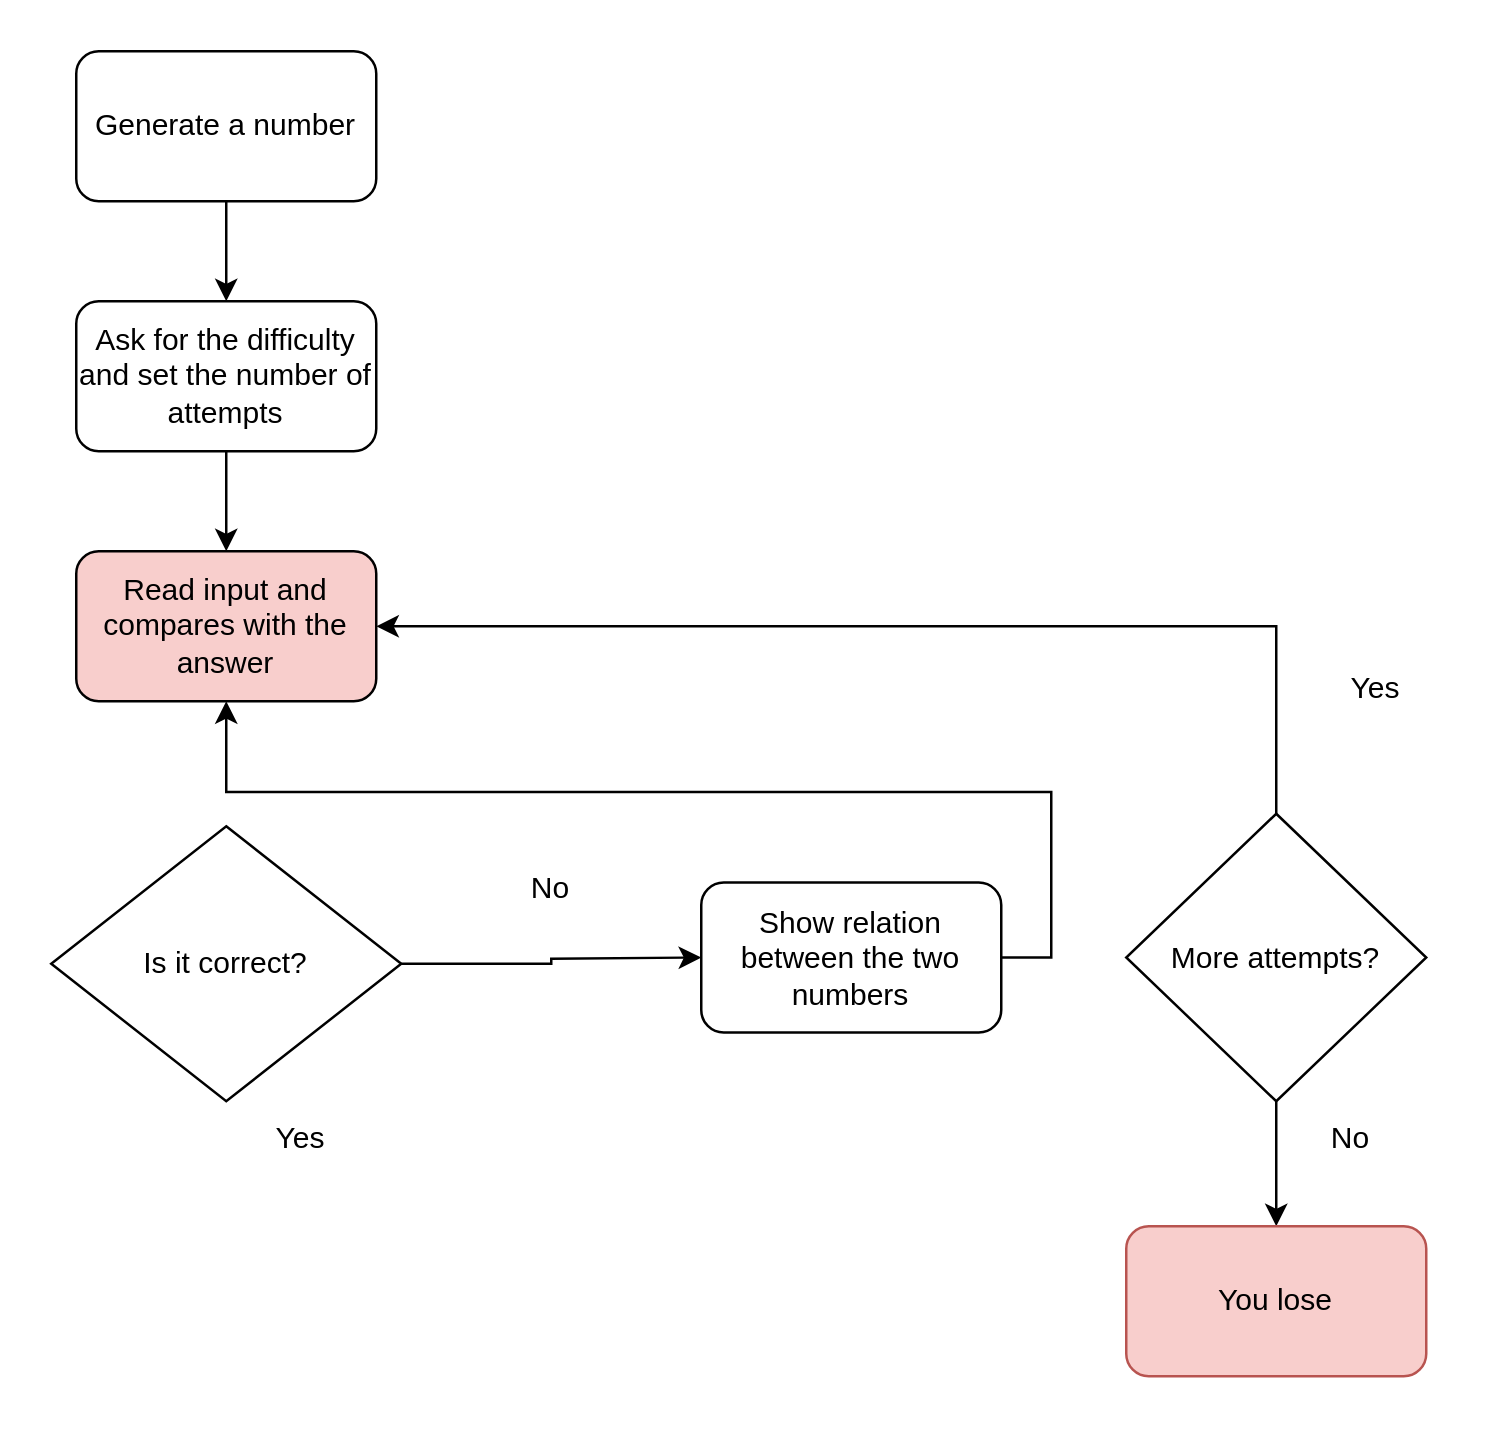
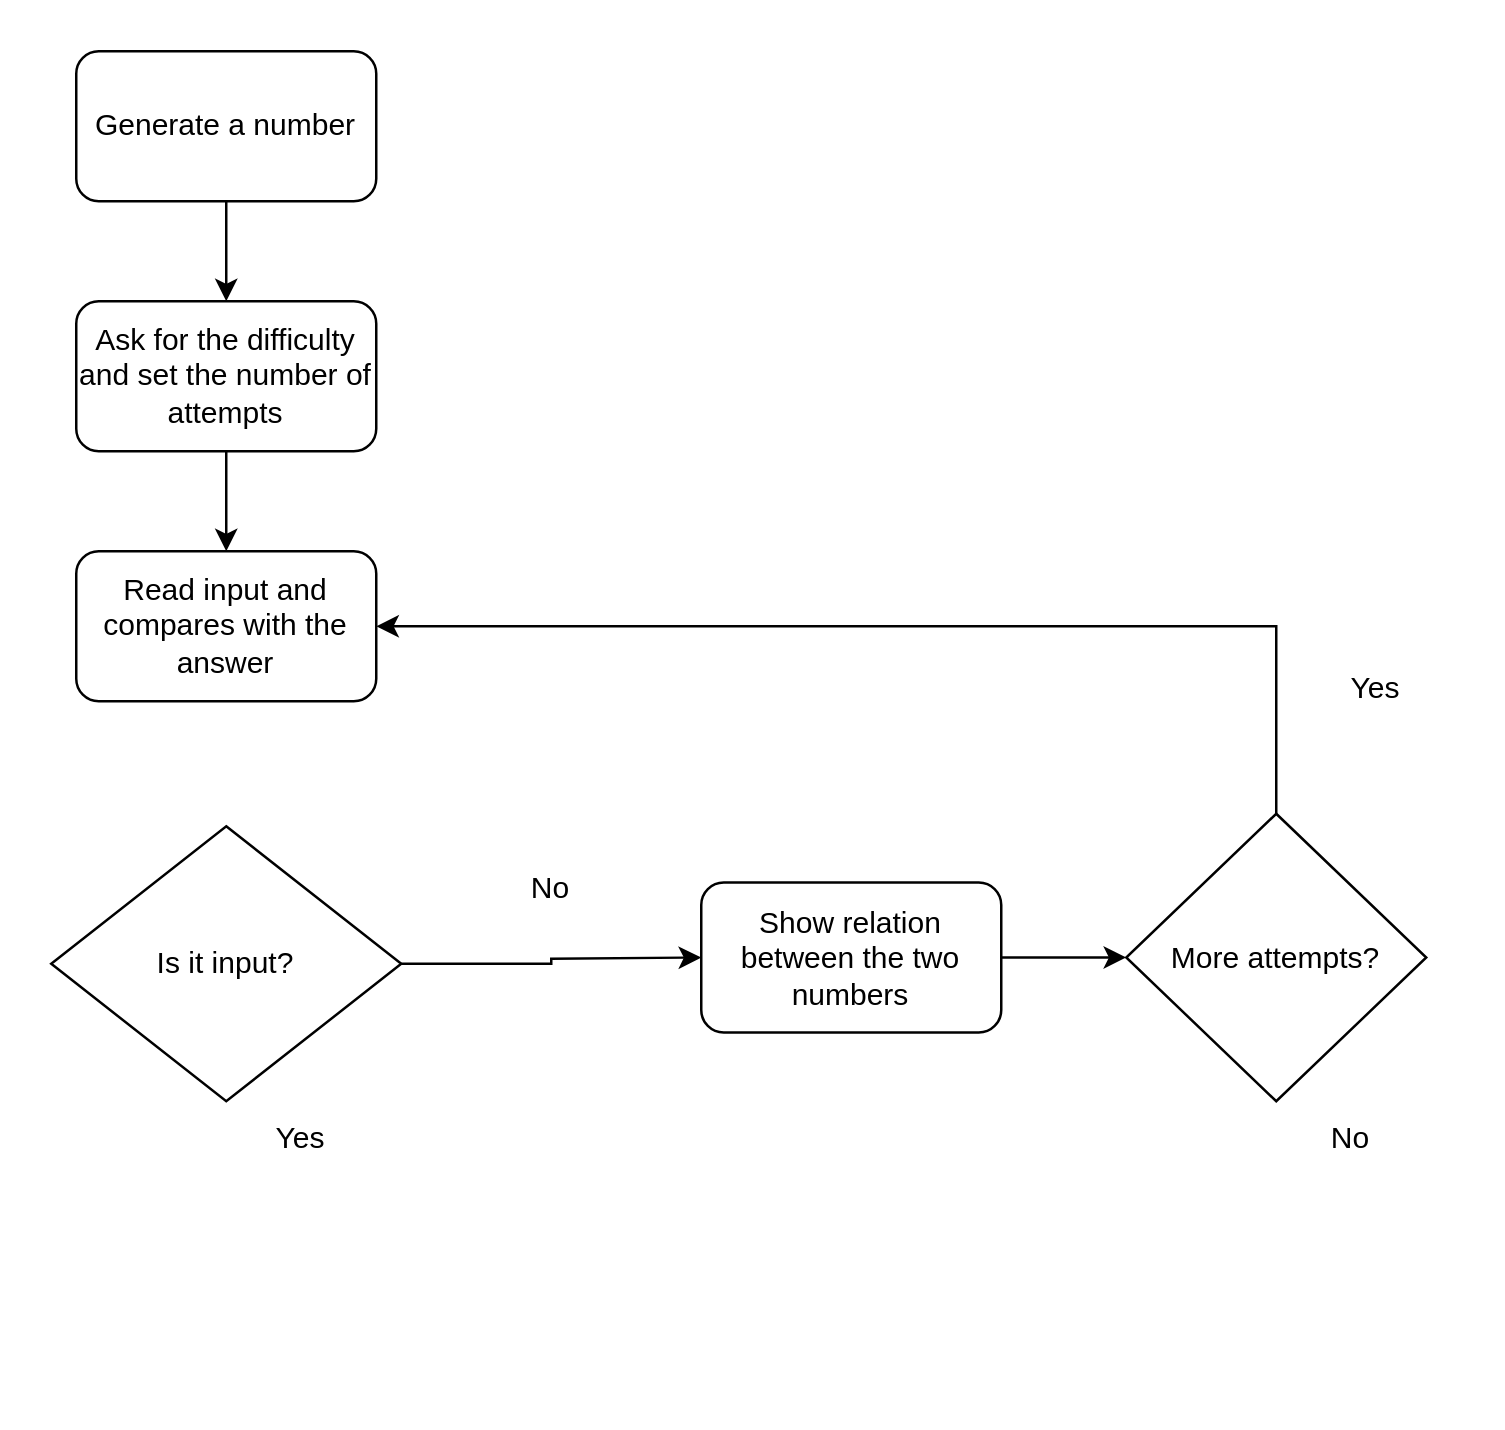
node "Read input and compares with the answer": fillcolor #f8cecc -> #ffffff
edge "Show relation between the two numbers" -> "Read input and compares with the answer": now "Show relation between the two numbers" -> "More attempts?"
node "Is it correct?": label "Is it correct?" -> "Is it input?"
edge "More attempts?" -> "You lose": removed
node "You lose": removed
